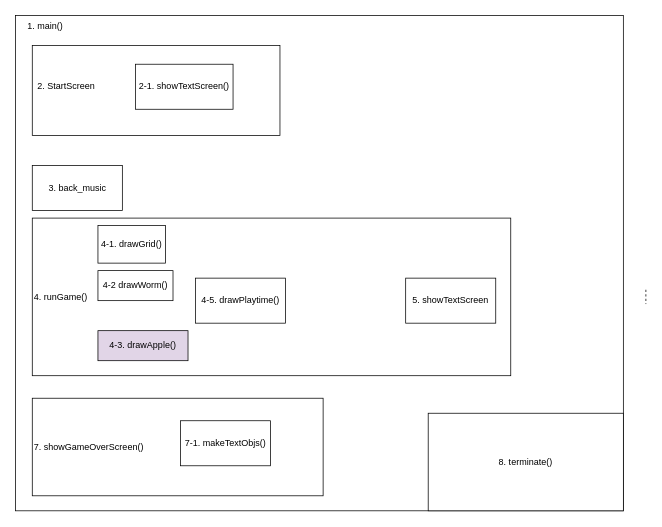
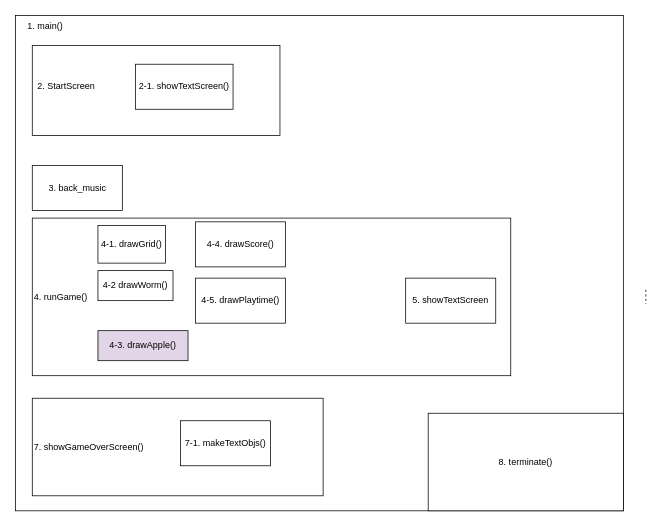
node "4-4. drawScore()": added
